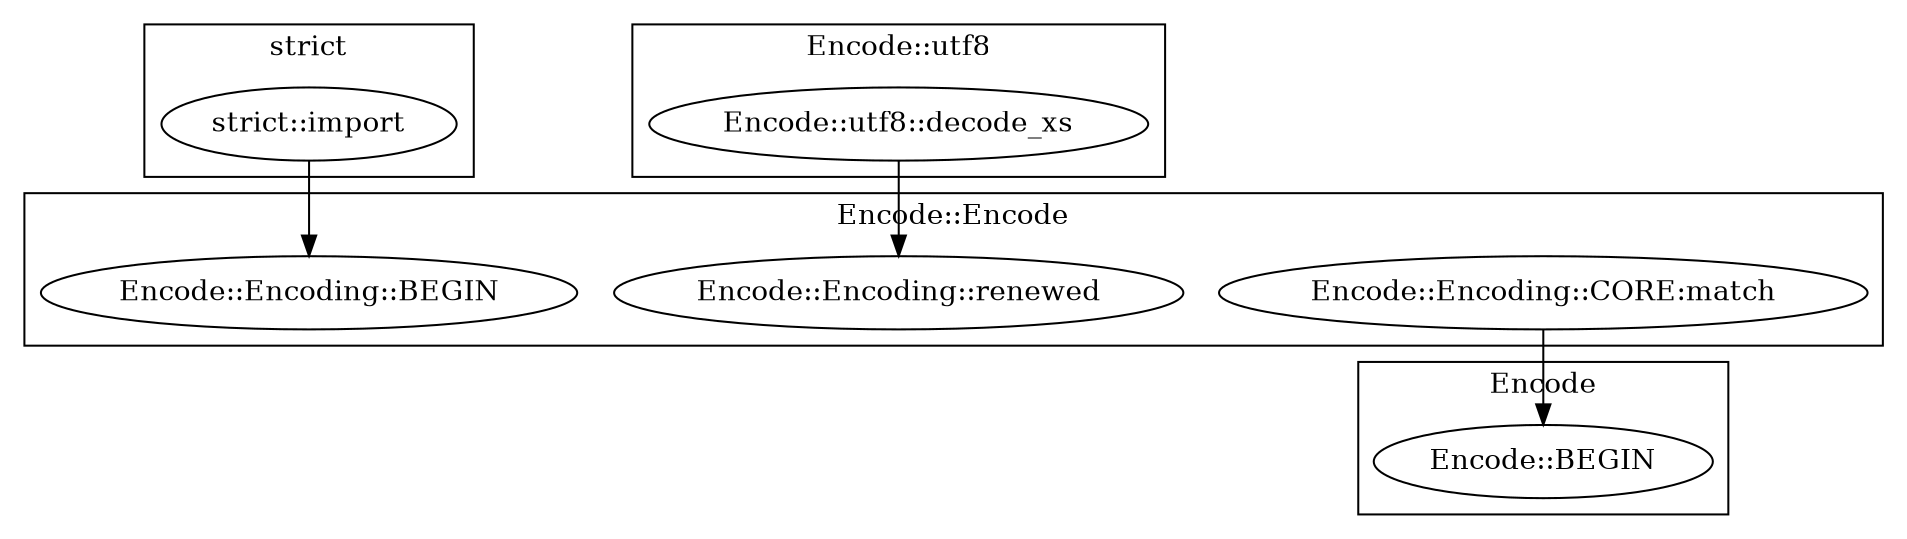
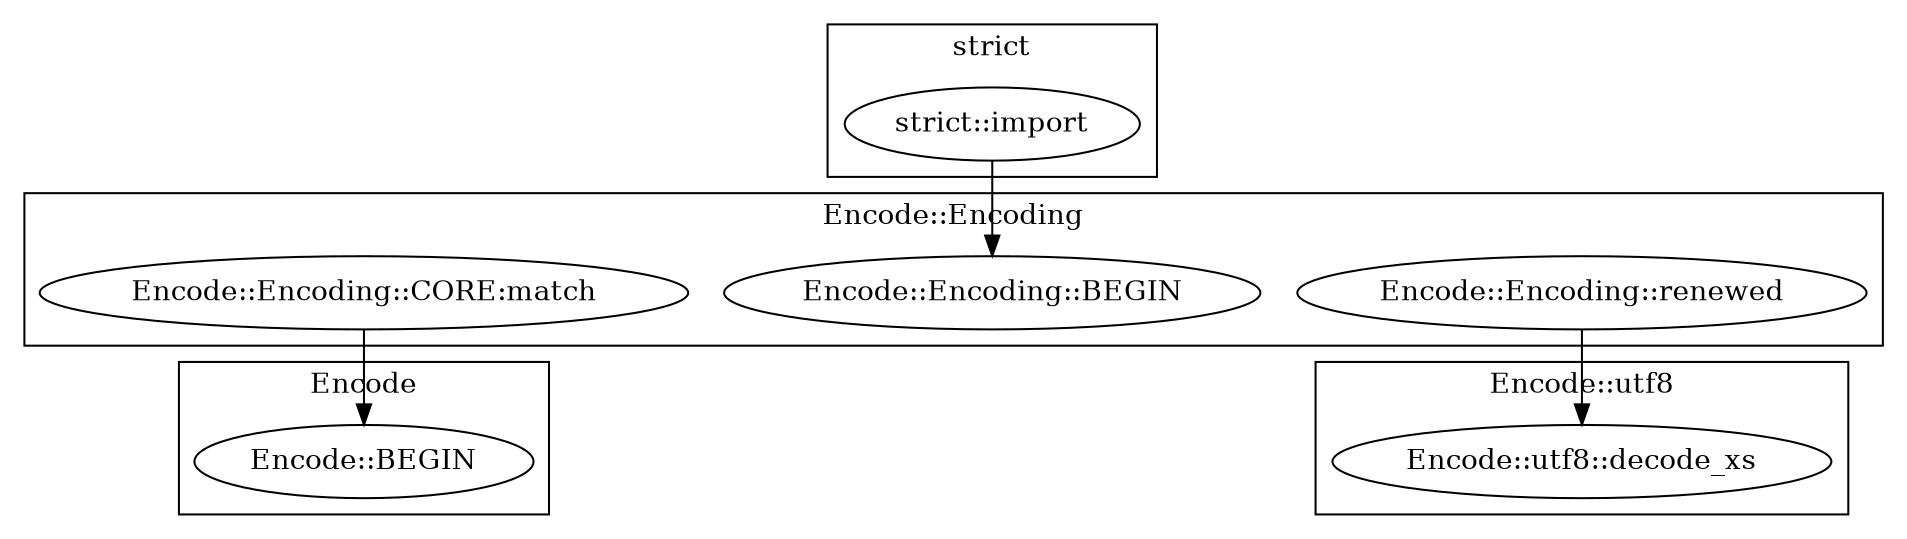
edge "Encode::utf8::decode_xs" -> "Encode::Encoding::renewed": reversed
cluster "Encode::Encode": label "Encode::Encode" -> "Encode::Encoding"
